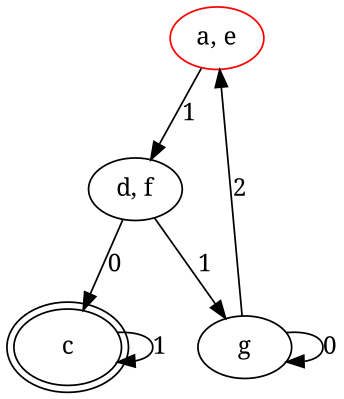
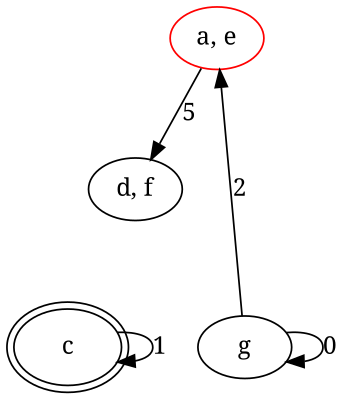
edge "a, e" -> "d, f": label "1" -> "5"
edge "d, f" -> "c": removed, label "0"
edge "d, f" -> "g": removed, label "1"
